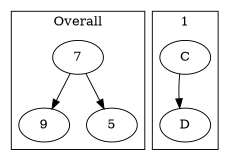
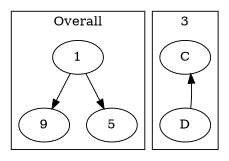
cluster "1": label "1" -> "3"
node "7": label "7" -> "1"
edge "C" -> "D": reversed
